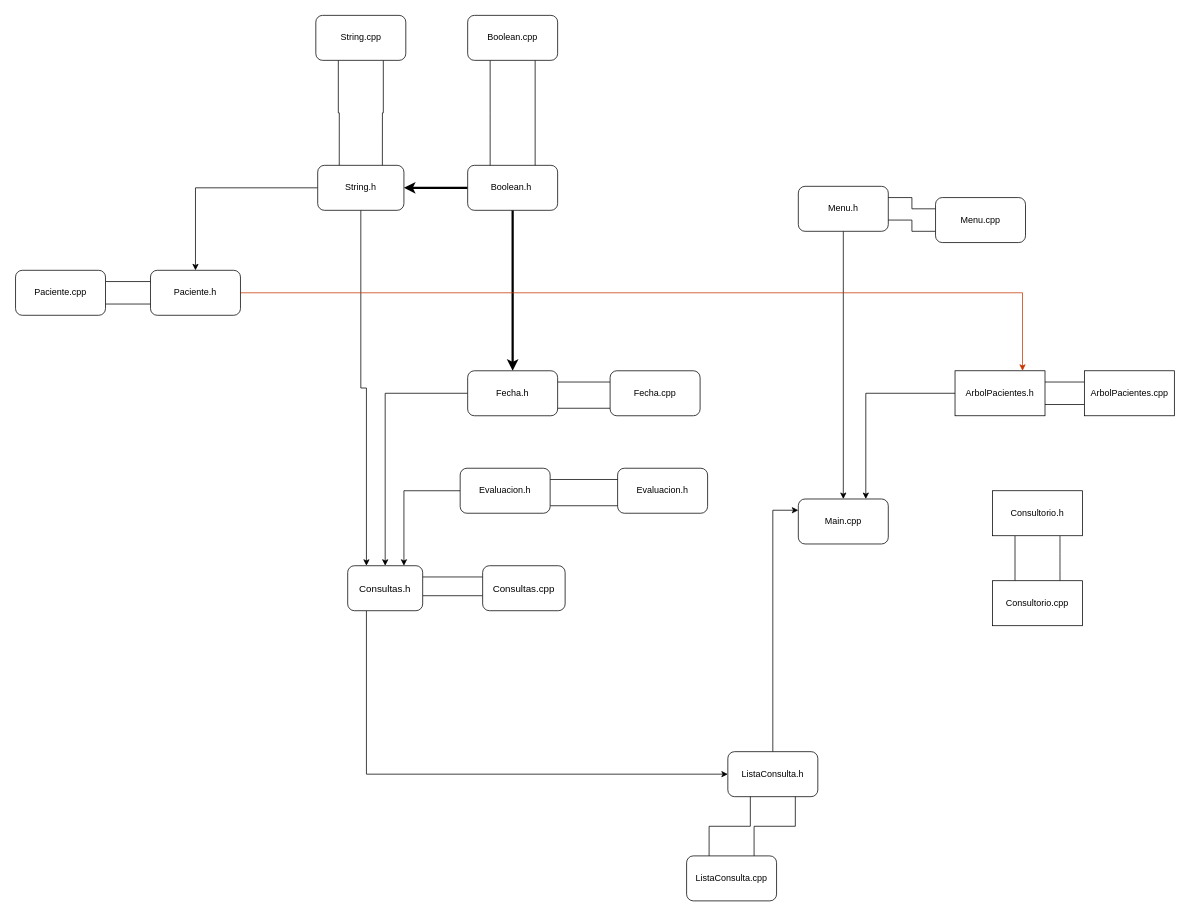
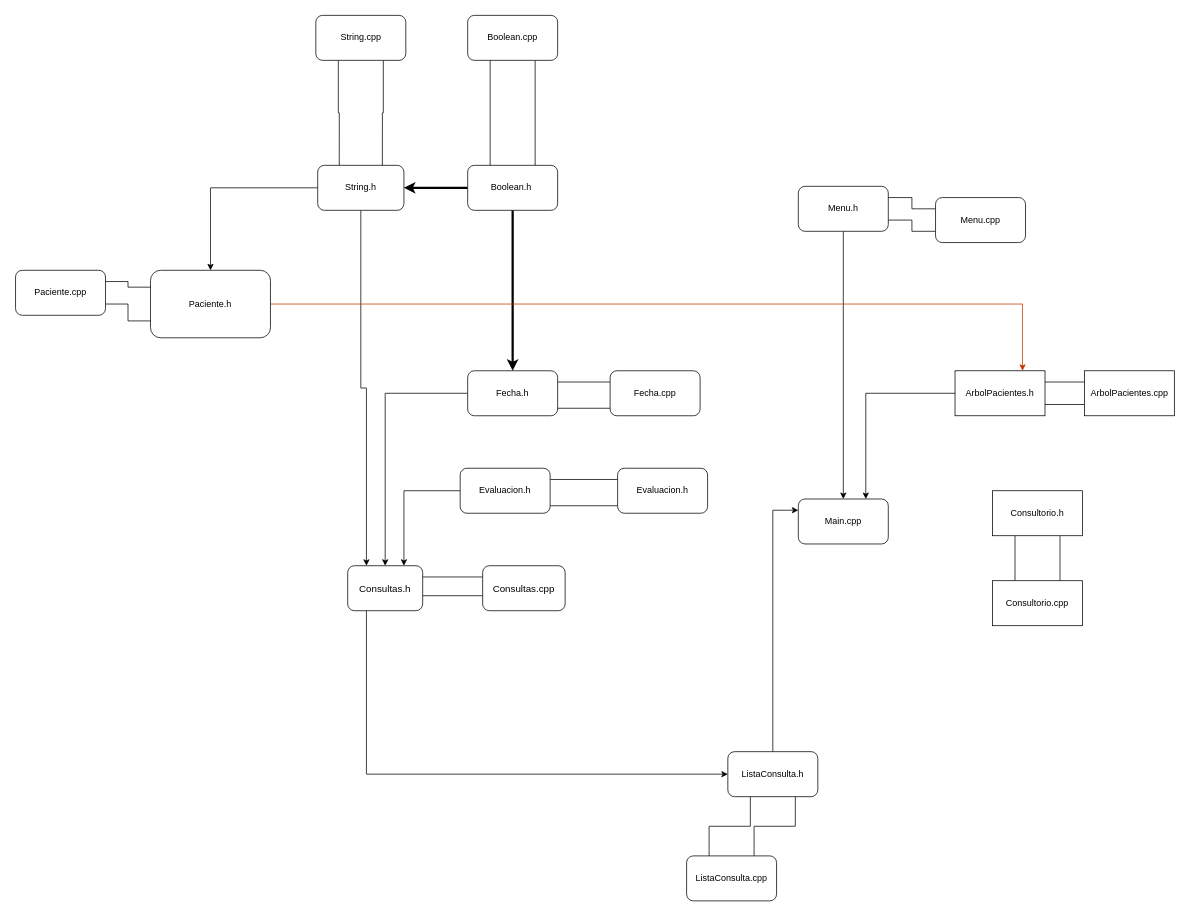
node "Paciente.h": size 90x45 -> 120x68
